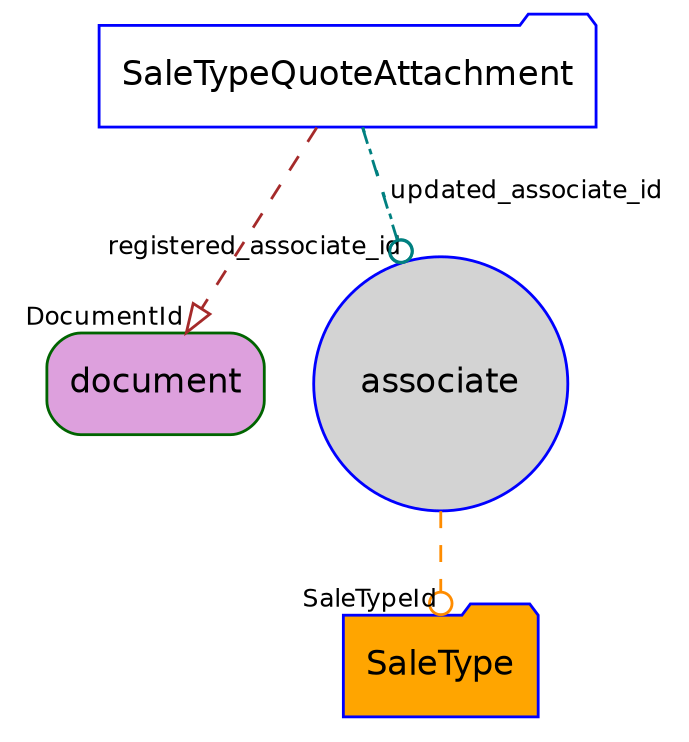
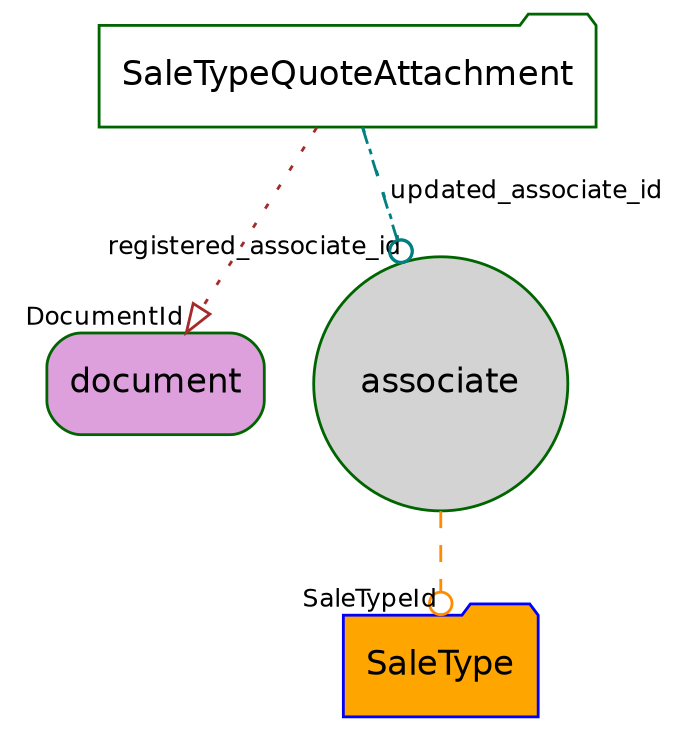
node "SaleTypeQuoteAttachment": color blue -> darkgreen
edge "SaleTypeQuoteAttachment" -> "document": style dashed -> dotted
node "associate": color blue -> darkgreen
